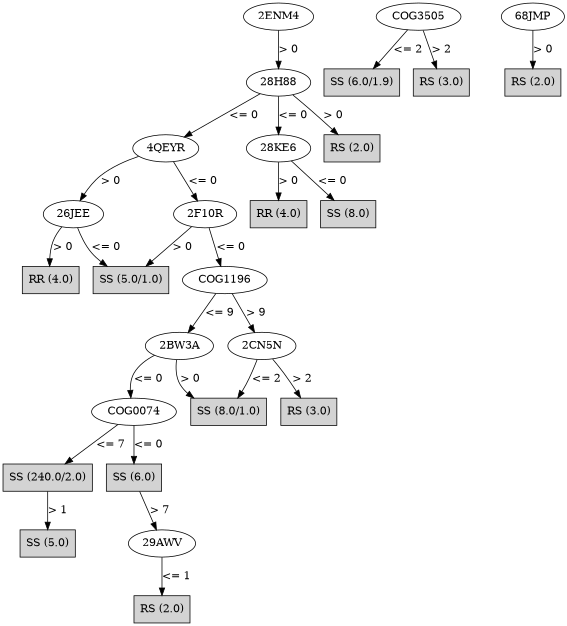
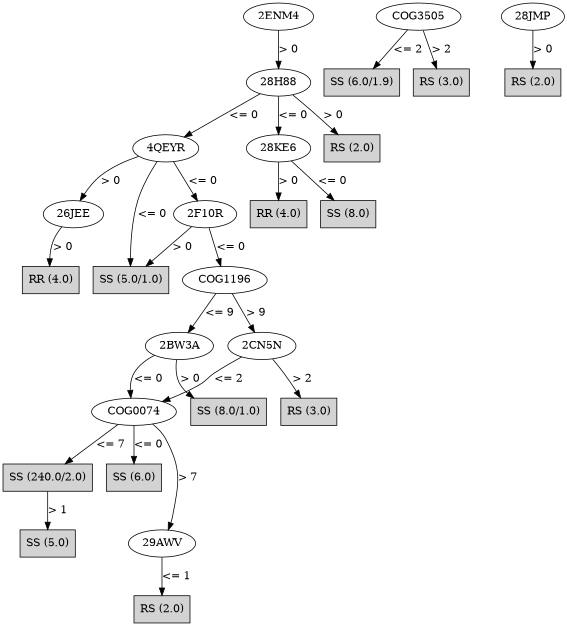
node "68JMP": label "68JMP" -> "28JMP"
edge "26JEE" -> "SS (5.0/1.0)": now "4QEYR" -> "SS (5.0/1.0)"
edge "2CN5N" -> "SS (8.0/1.0)": now "2CN5N" -> "COG0074"
edge "SS (6.0)" -> "29AWV": now "COG0074" -> "29AWV"
